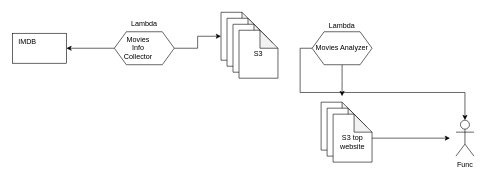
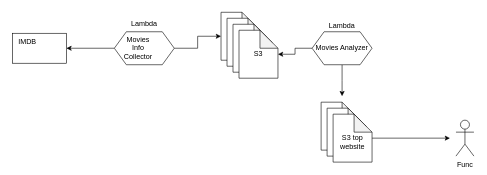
edge "Movies Analyzer" -> "Func": now "Movies Analyzer" -> "S3"
